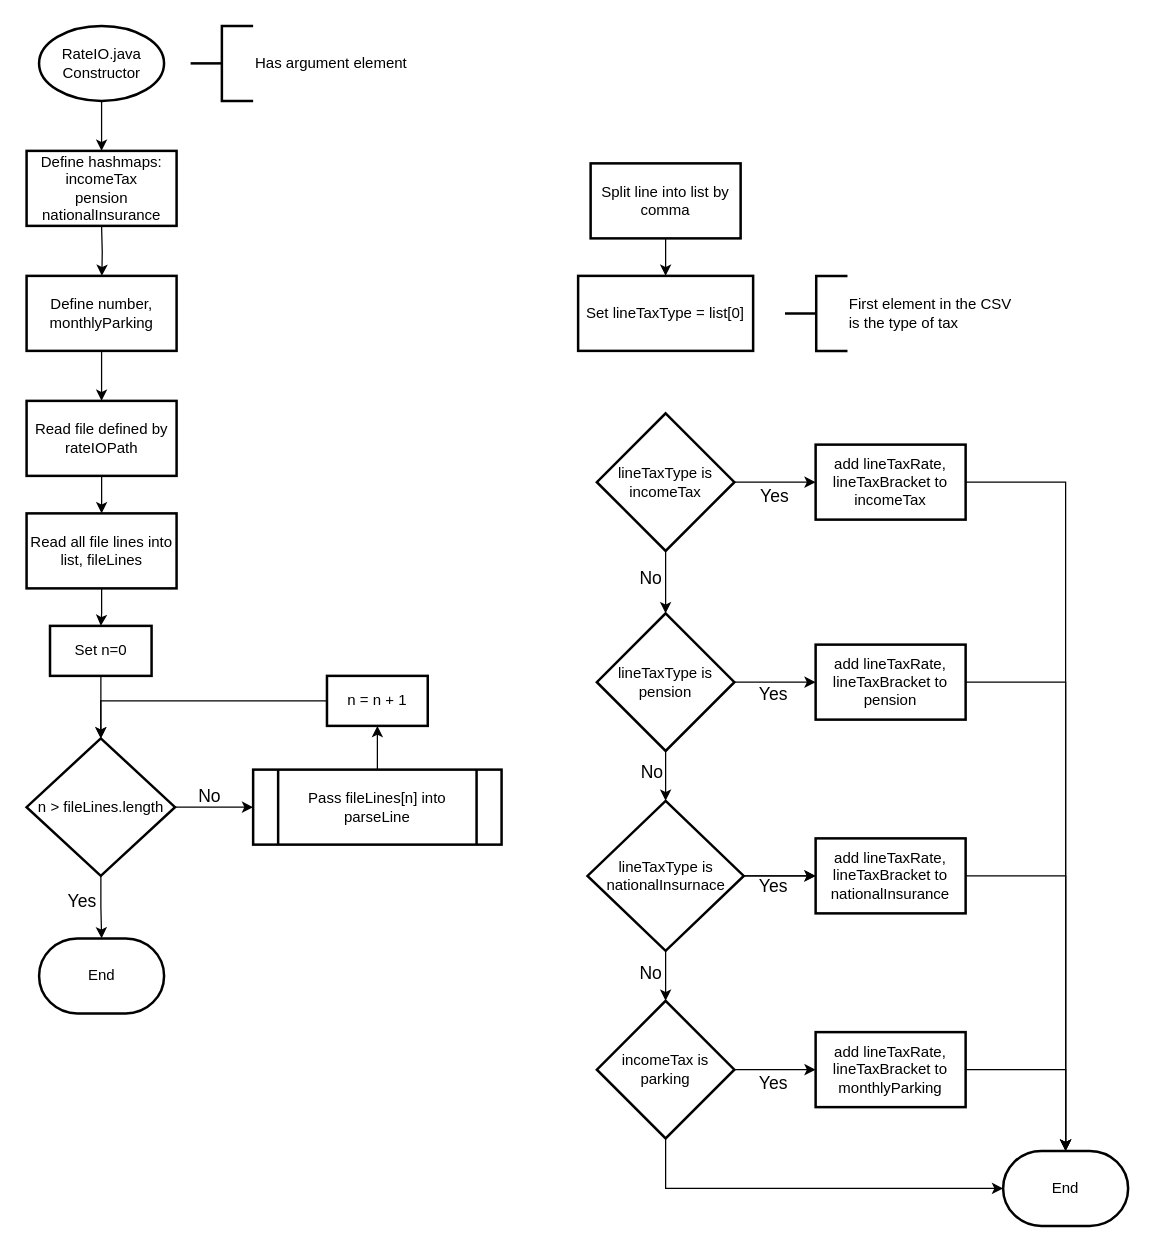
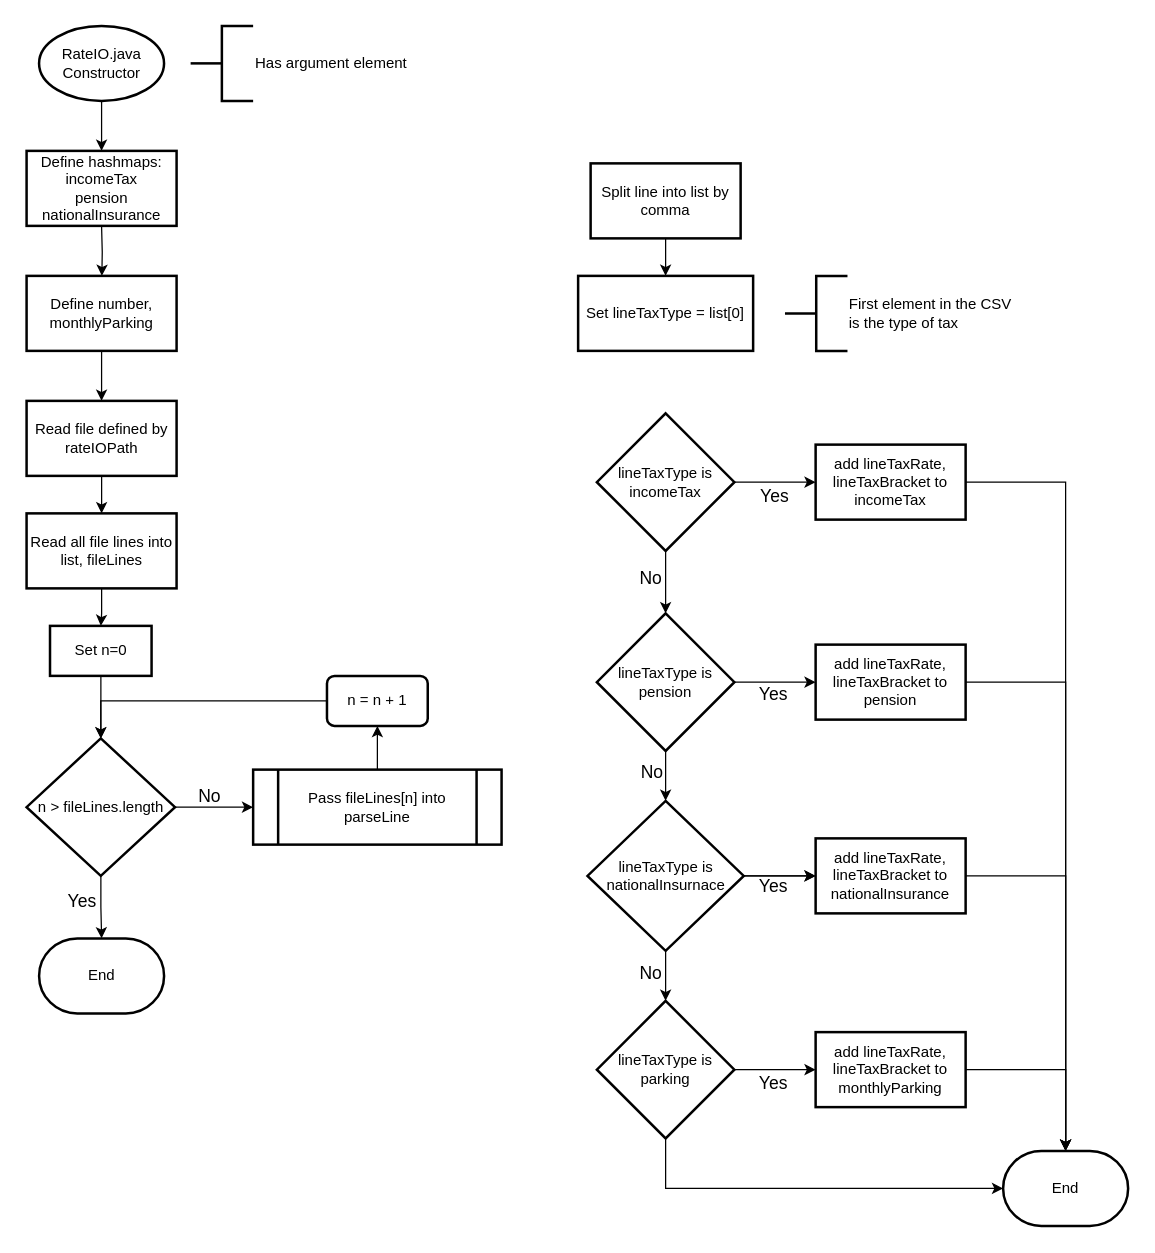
node "n = n + 1": shape rectangle -> rounded rectangle
node "incomeTax is parking": label "incomeTax is parking" -> "lineTaxType is parking"
